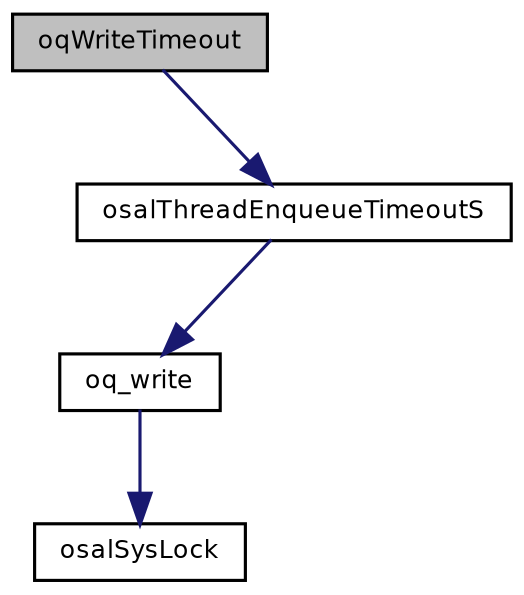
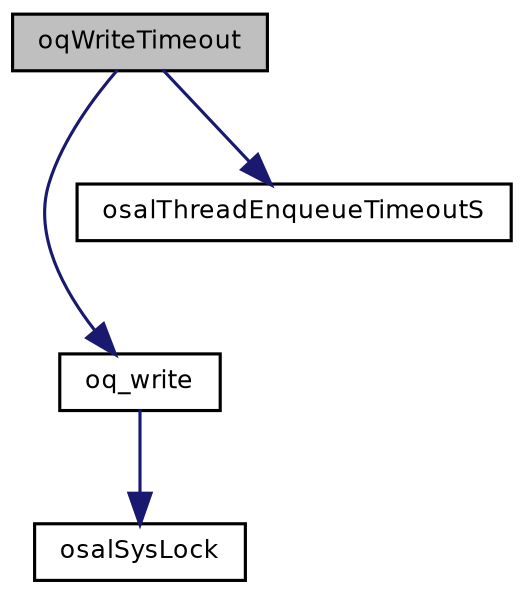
edge "osalThreadEnqueueTimeoutS" -> "oq_write": now "oqWriteTimeout" -> "oq_write"
